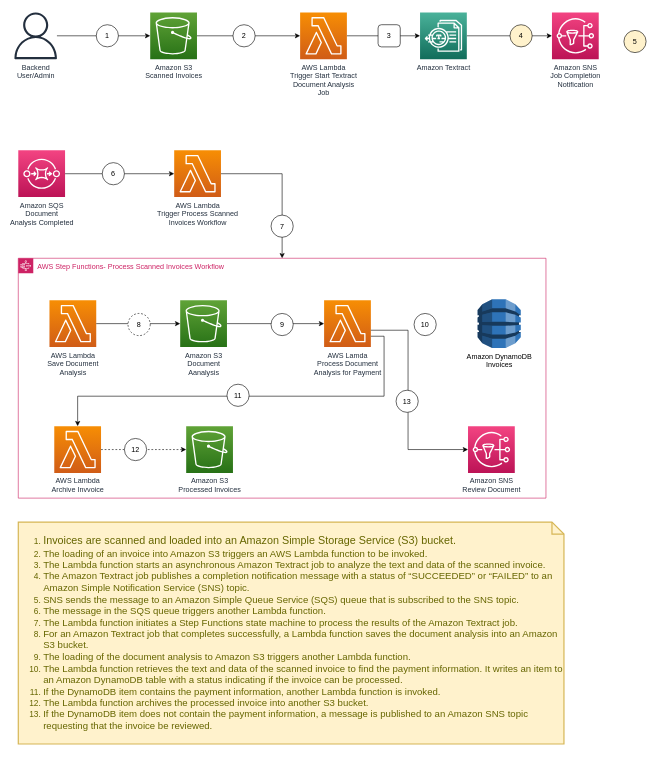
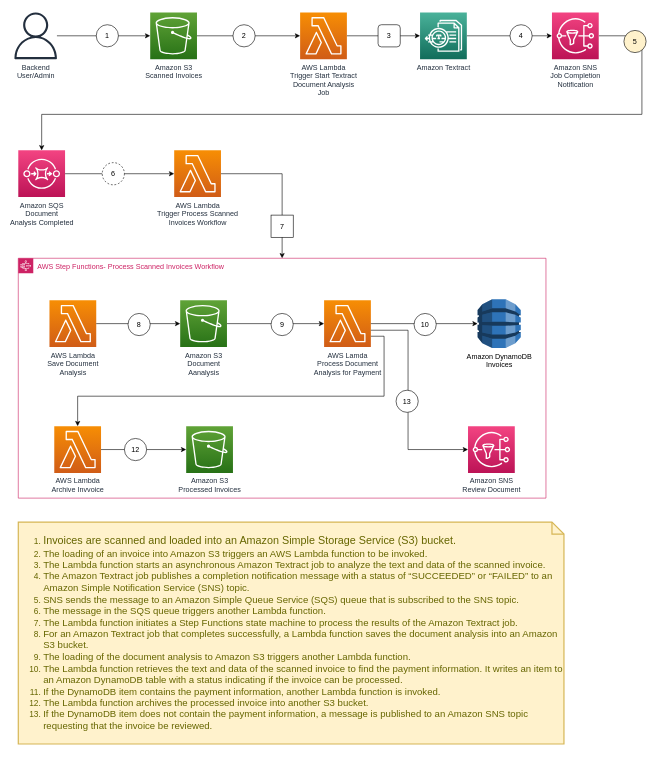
node "4": fillcolor #fff2cc -> #ffffff
edge "Amazon SNS Job Completion Notification" -> "Amazon SQS Document Analysis Completed": added
node "6": style solid -> dashed
node "7": shape ellipse -> rectangle
edge "AWS Lamda Process Document Analysis for Payment" -> "Amazon DynamoDB Invoices": added
node "8": style dashed -> solid
node "11": removed
edge "AWS Lambda Archive Invvoice" -> "Amazon S3 Processed Invoices": style dashed -> solid
